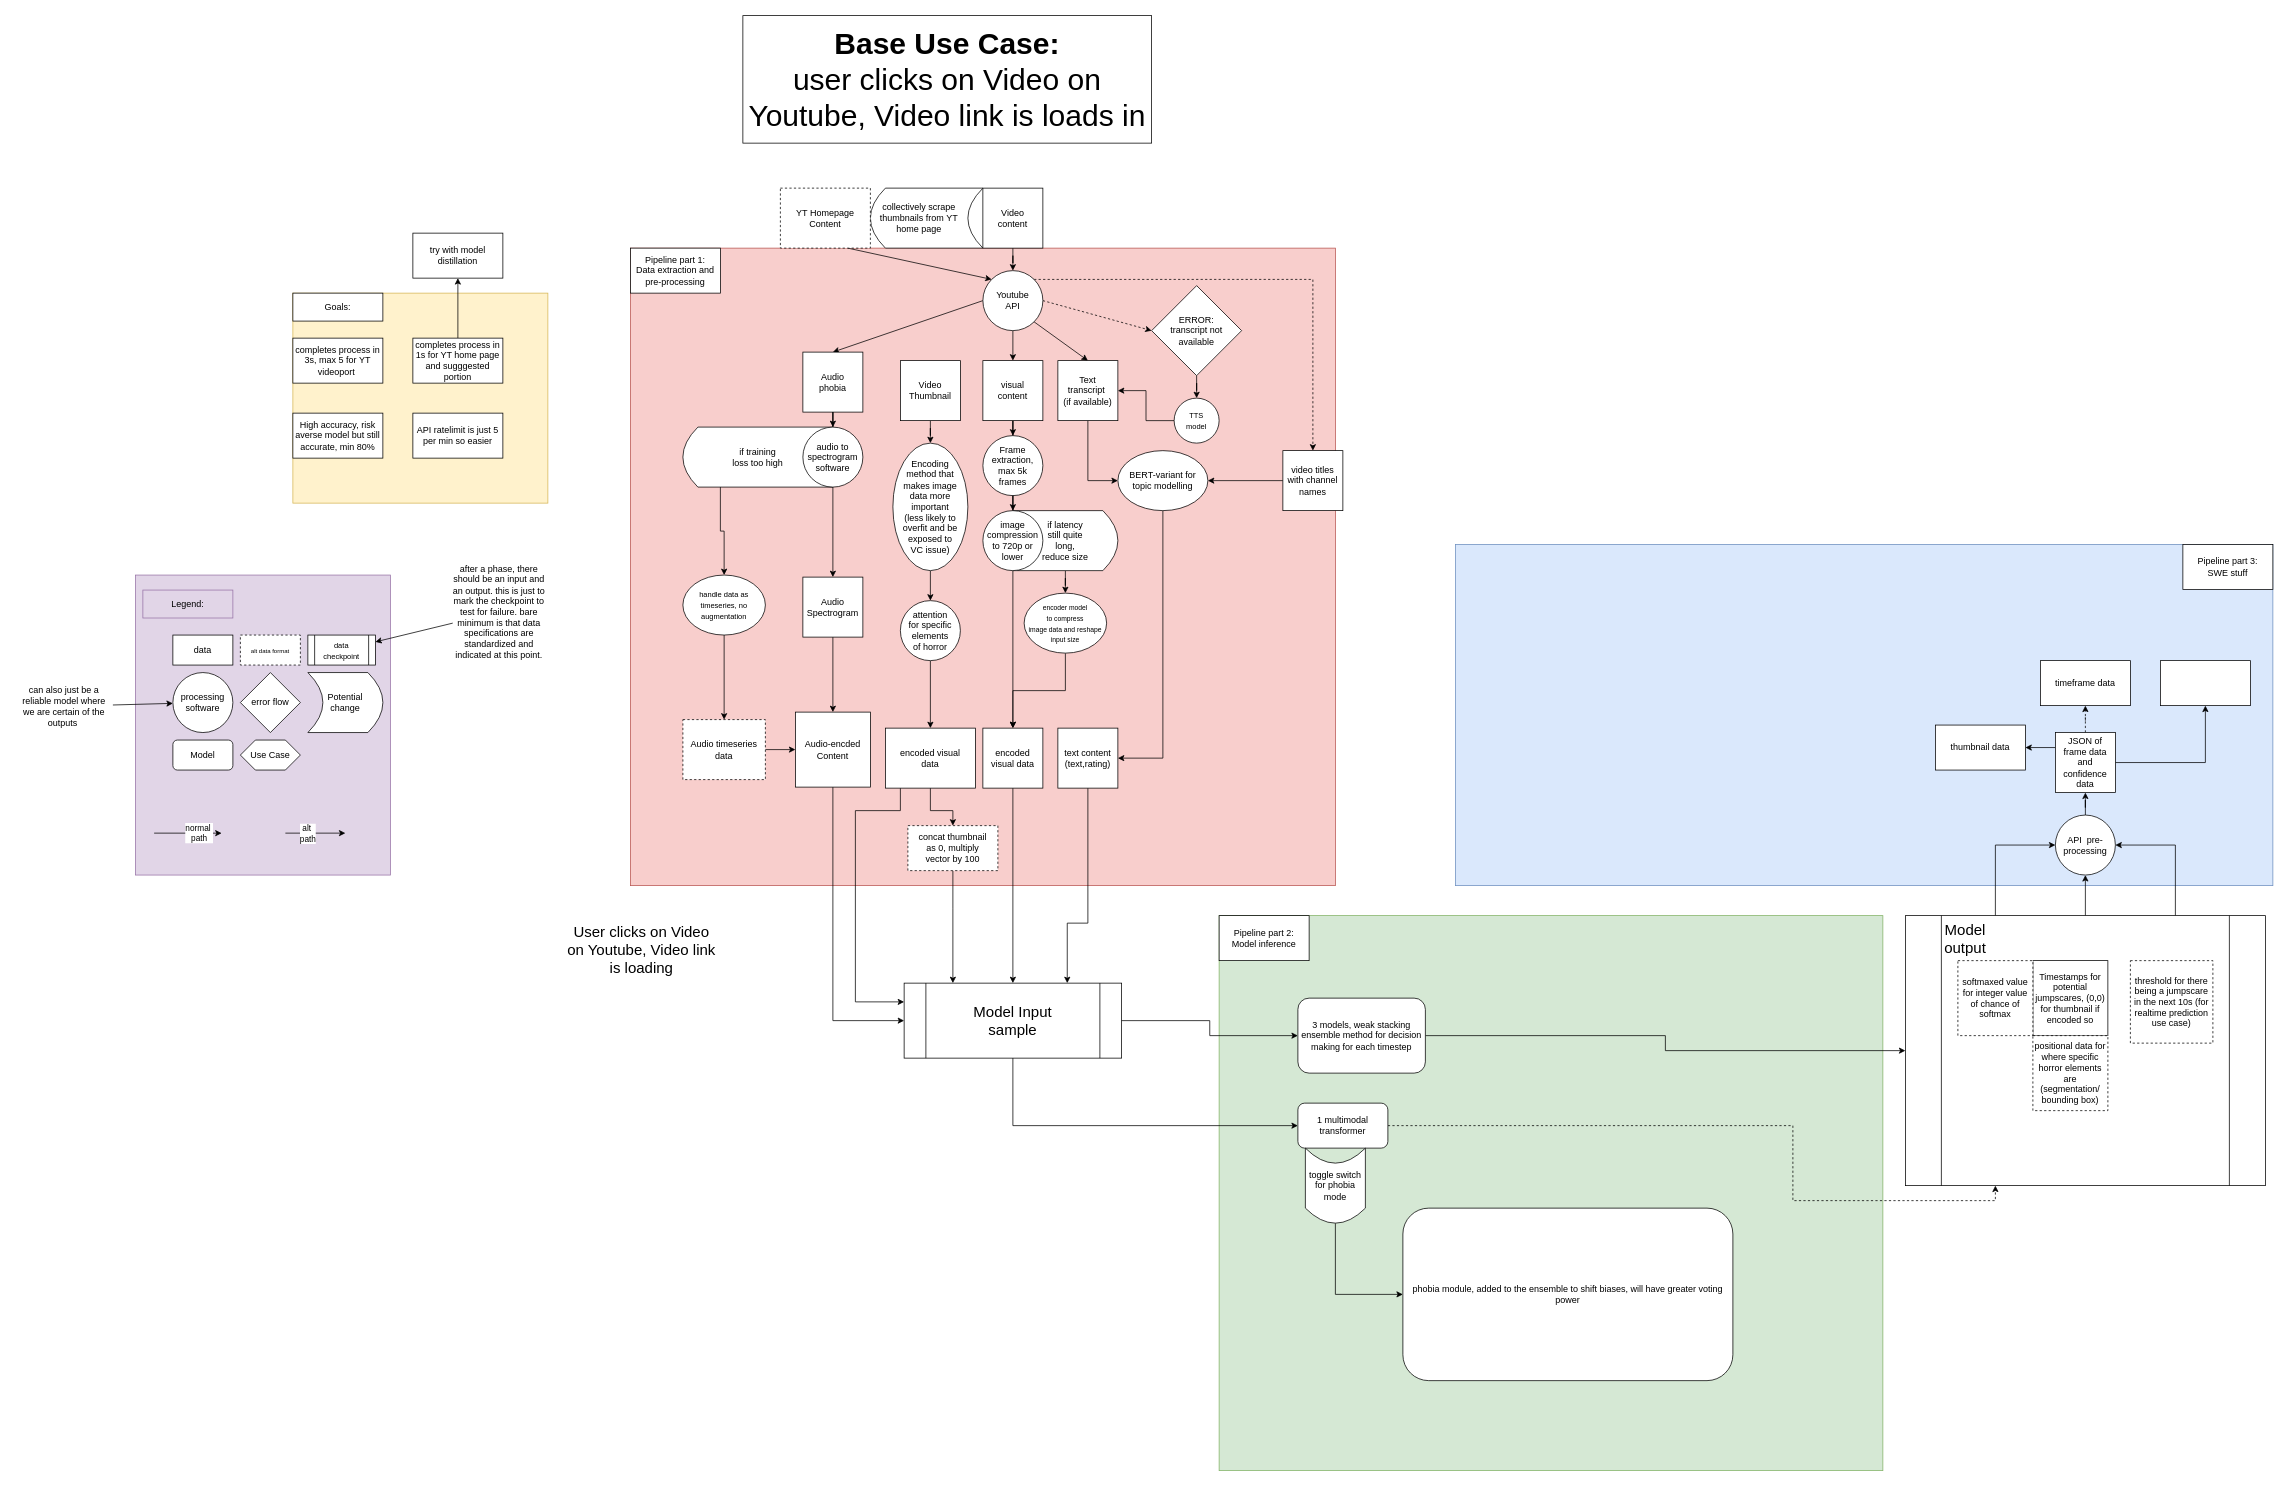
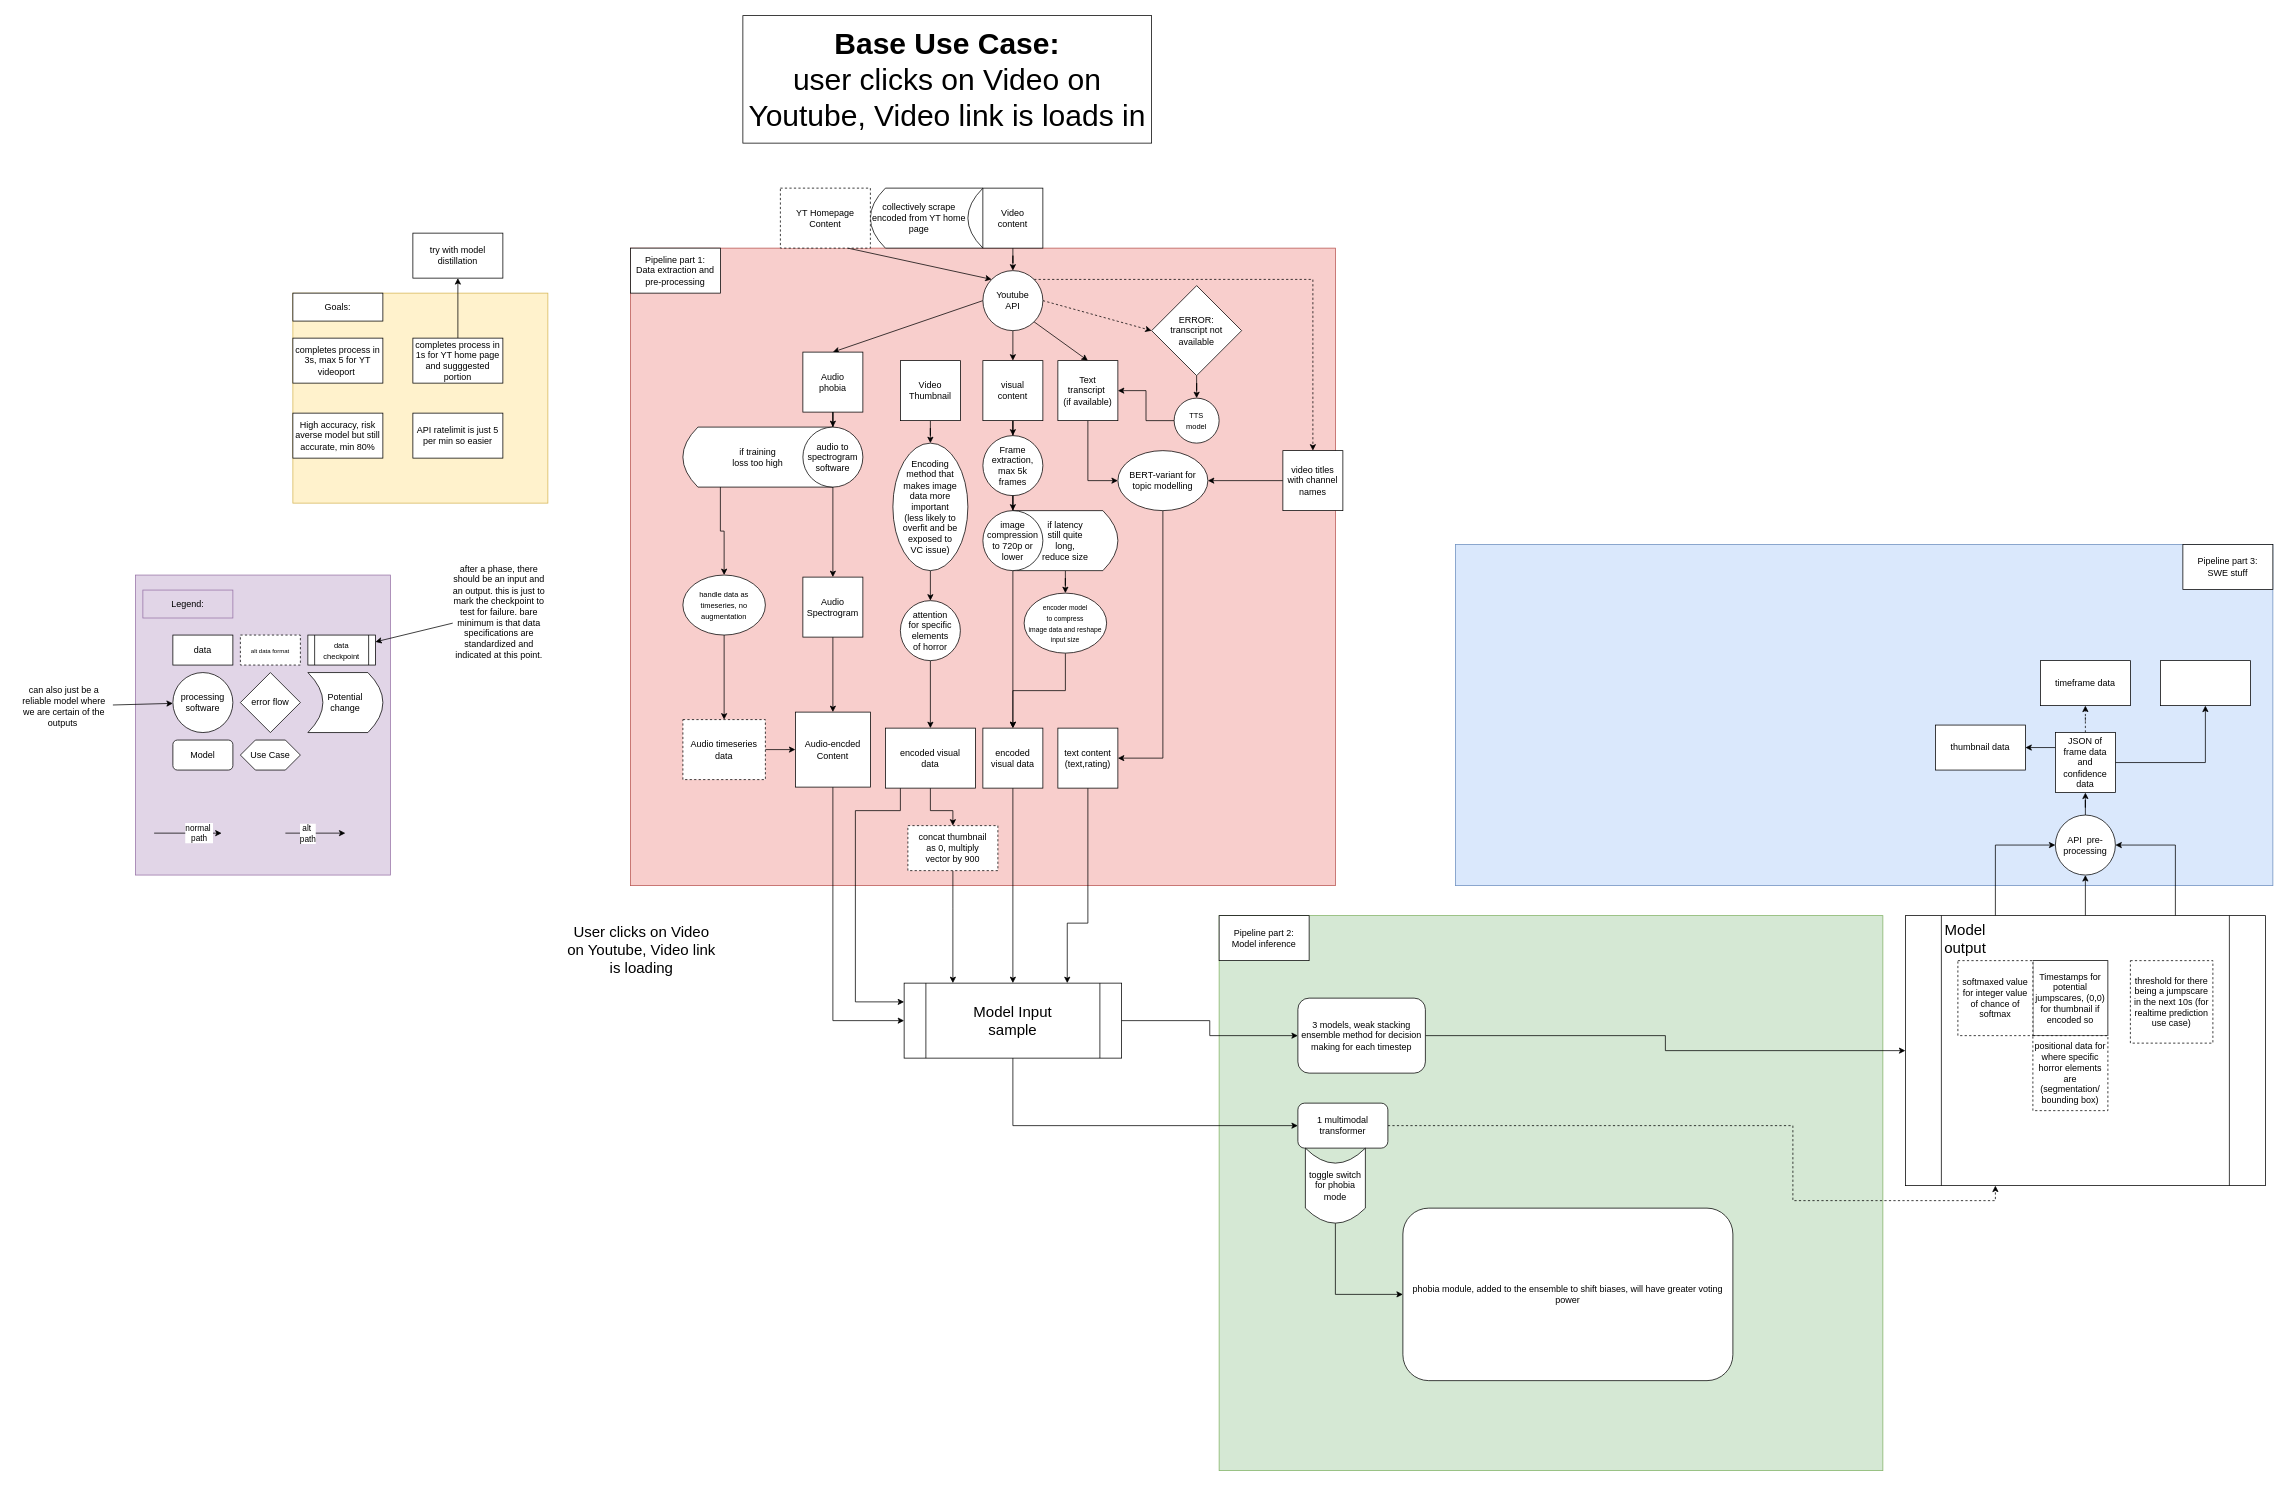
node "collectively scrape thumbnails from YT home page": label "collectively scrape thumbnails from YT home page" -> "collectively scrape encoded from YT home page"
node "concat thumbnail as 0, multiply vector by 100": label "concat thumbnail as 0, multiply vector by 100" -> "concat thumbnail as 0, multiply vector by 900"
